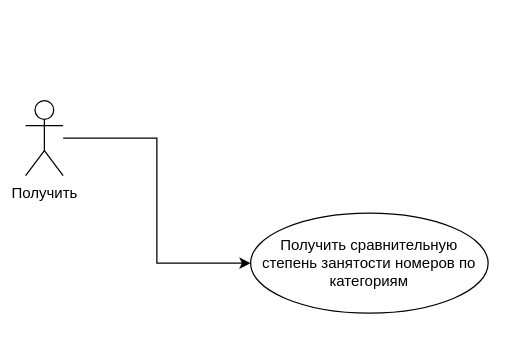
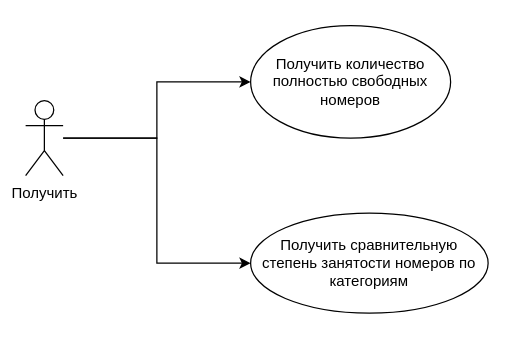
edge "Получить" -> "Получить количество полностью свободных номеров": added
node "Получить количество полностью свободных номеров": added
